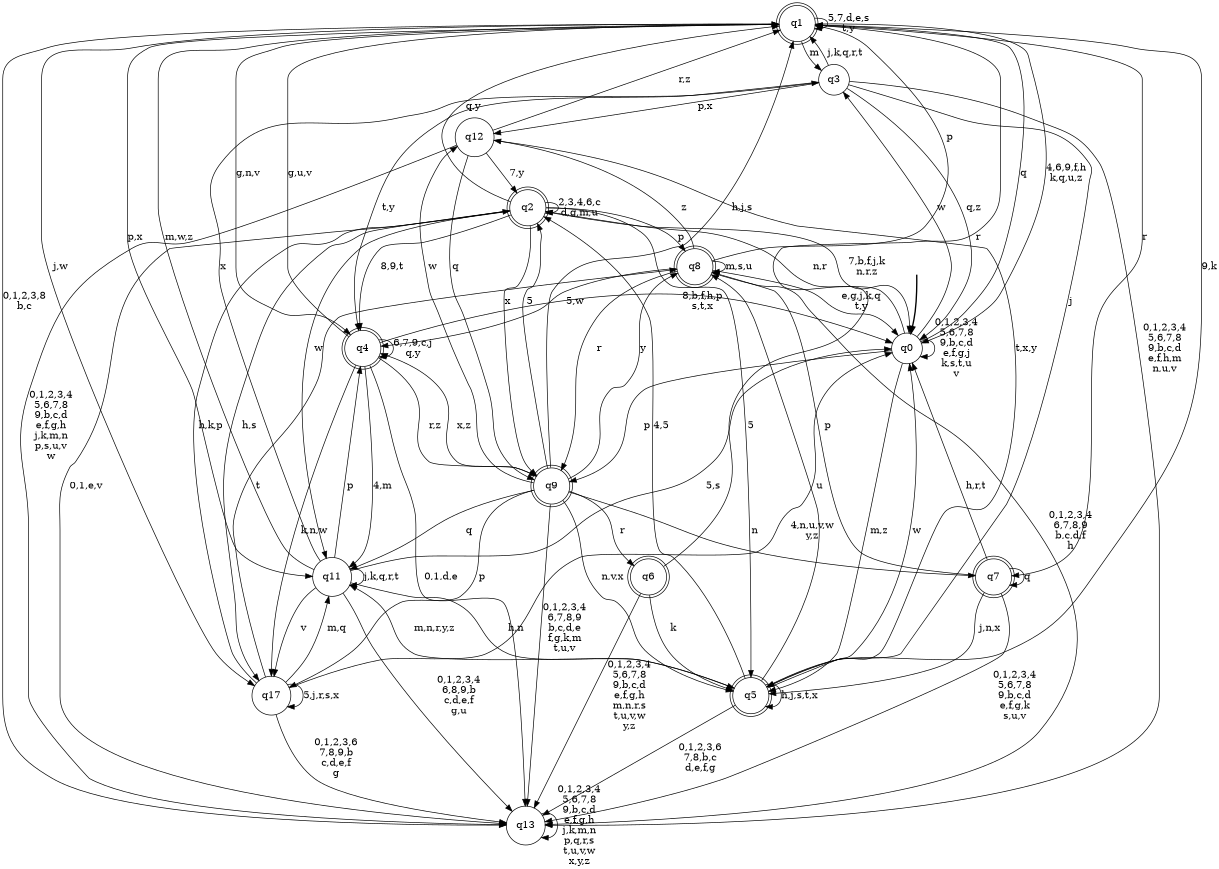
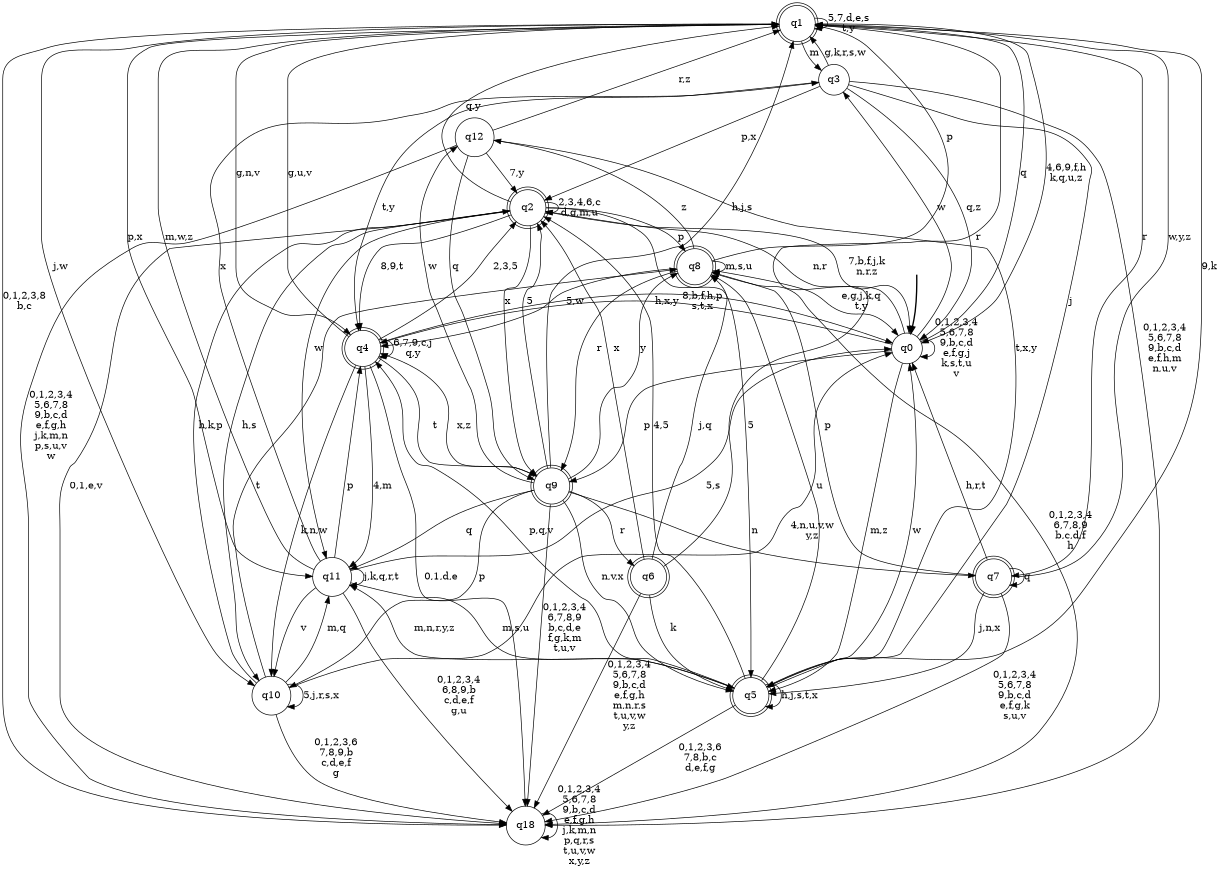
edge "q3" -> "q1": label "j,k,q,r,t" -> "g,k,r,s,w"
edge "q3" -> "q12": now "q3" -> "q2"
edge "q7" -> "q1": added, label "w,y,z"
edge "q4" -> "q2": added, label "2,3,5"
edge "q0" -> "q4": added, label "h,x,y"
edge "q6" -> "q2": added, label "x"
edge "q6" -> "q8": added, label "j,q"
edge "q4" -> "q9": label "r,z" -> "t"
edge "q5" -> "q4": added, label "p,q,v"
edge "q11" -> "q5": label "h,n" -> "m,s,u"
node "q17": label "q17" -> "q10"
node "q13": label "q13" -> "q18"
